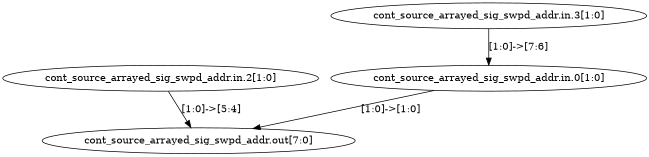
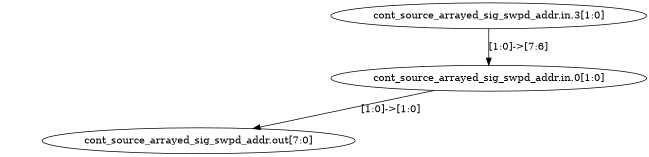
node "cont_source_arrayed_sig_swpd_addr.in.2[1:0]": removed
